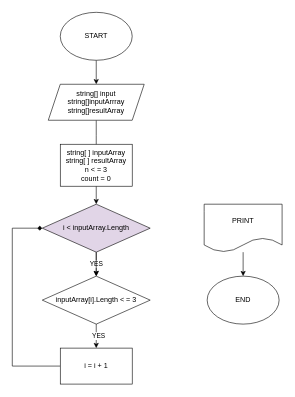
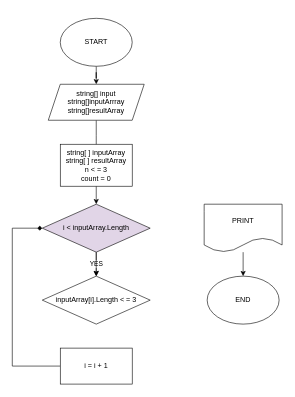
node "START": moved (96, 36) -> (96, 42)
edge "inputArray[i].Length < = 3" -> "i = i + 1": removed, label "YES"
